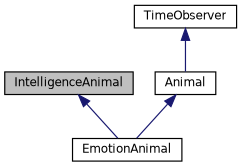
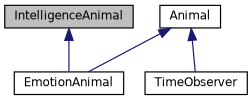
edge "Animal" -> "TimeObserver": reversed
